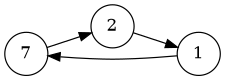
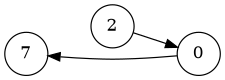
edge "7" -> "2": removed
node "1": label "1" -> "0"
